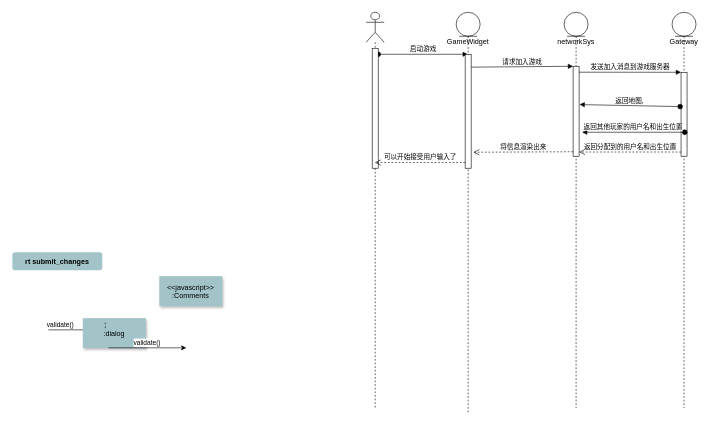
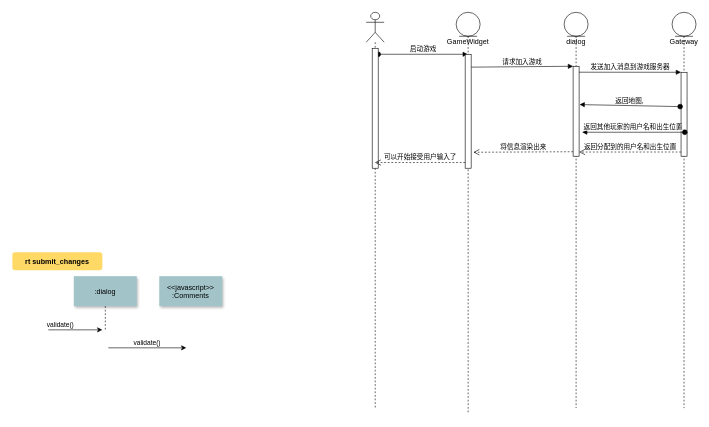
node "networkSys": label "networkSys" -> "dialog"
node "rt submit_changes": fillcolor #a2c4c9 -> #ffd966
node ":dialog": moved (114, 333) -> (105, 291)
